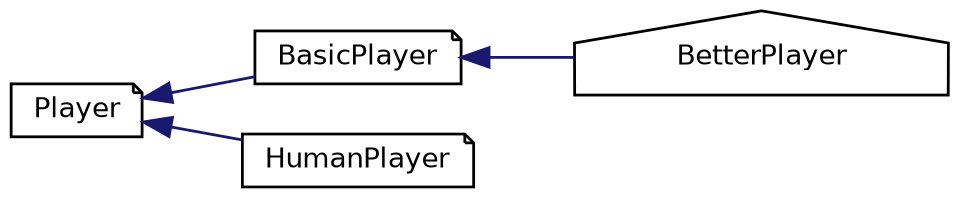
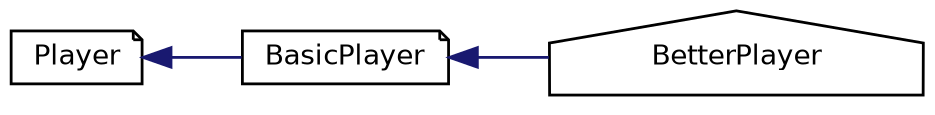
node "HumanPlayer": removed
